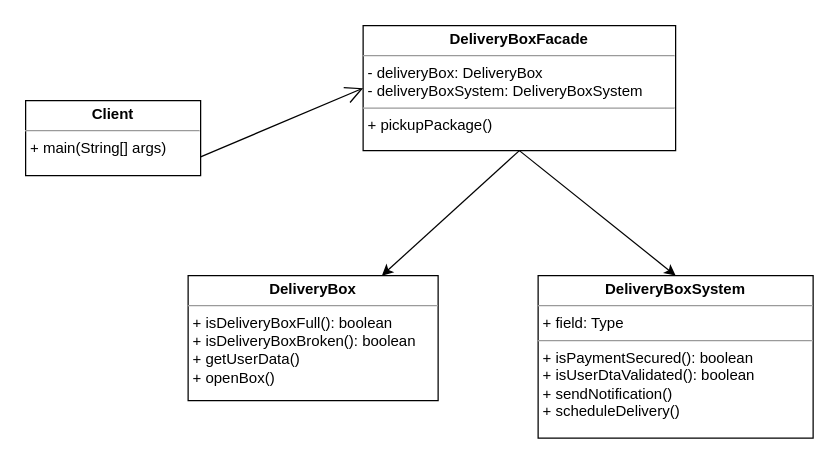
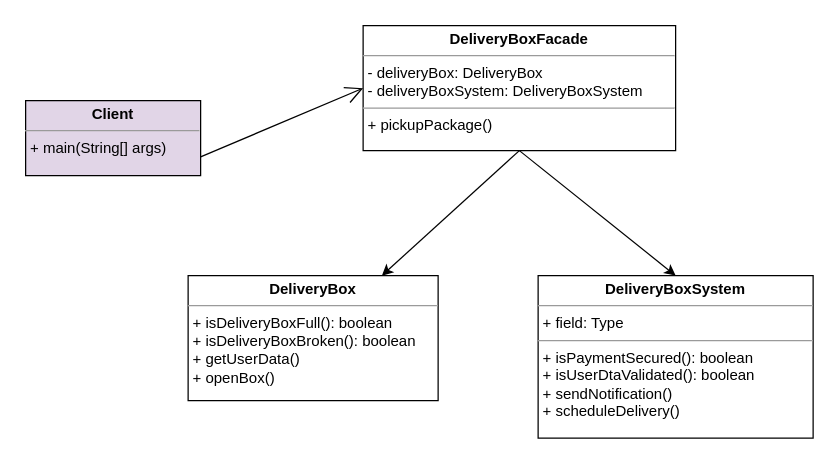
node "Client + main(String[] args)": fillcolor #ffffff -> #e1d5e7
